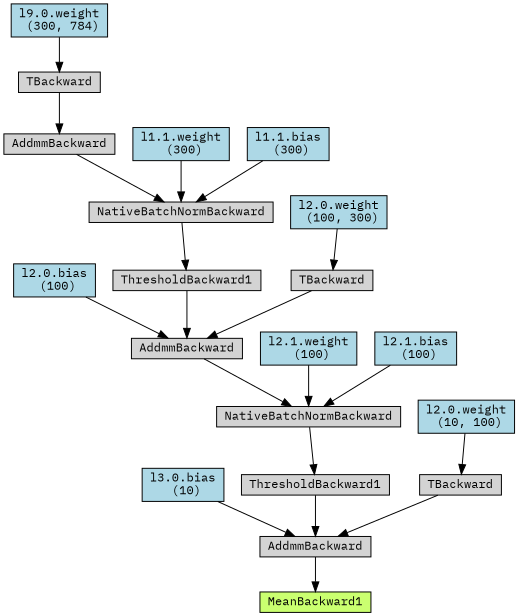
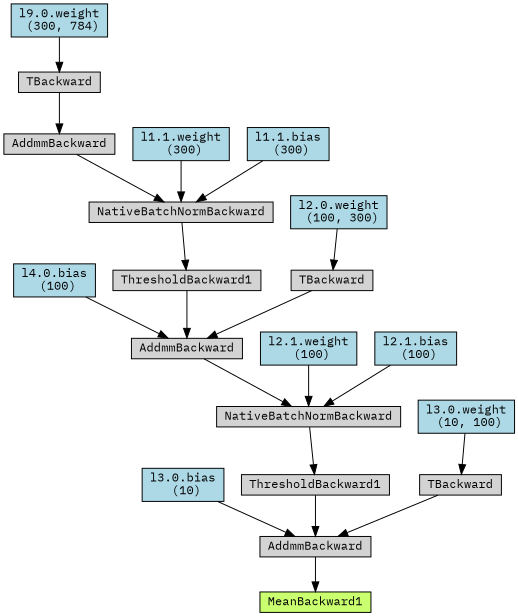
node "l2.0.bias (100)": label "l2.0.bias (100)" -> "l4.0.bias (100)"
node "l2.0.weight (10, 100)": label "l2.0.weight (10, 100)" -> "l3.0.weight (10, 100)"
